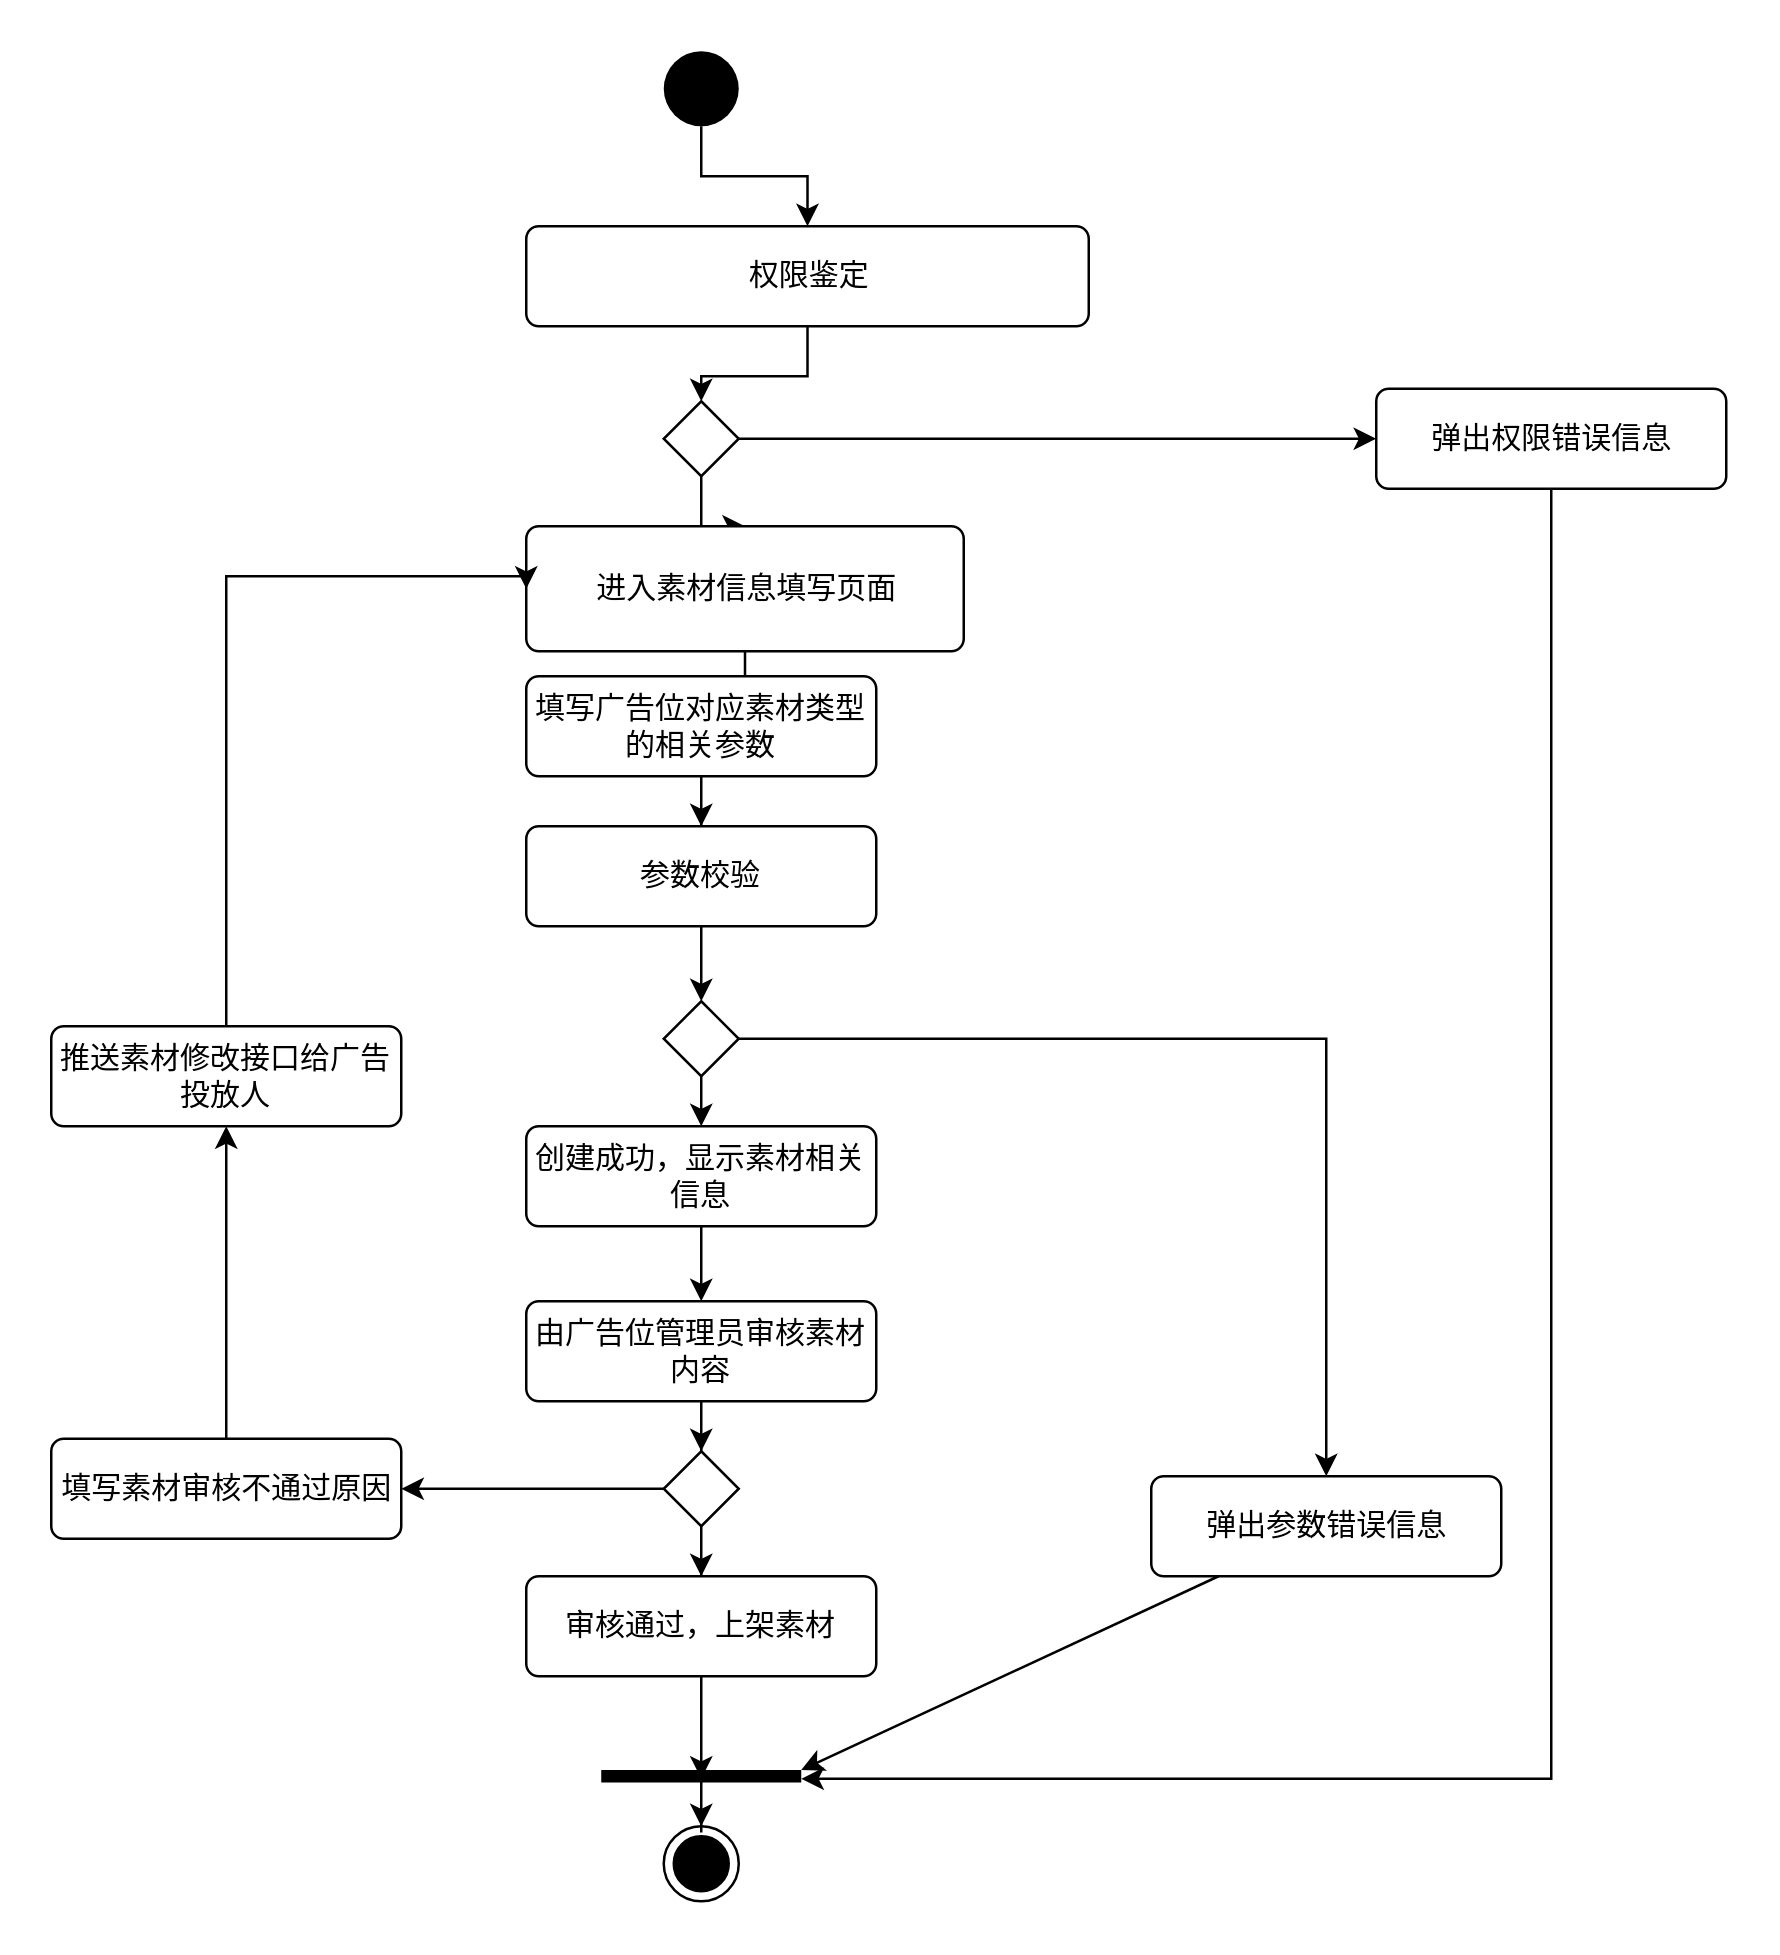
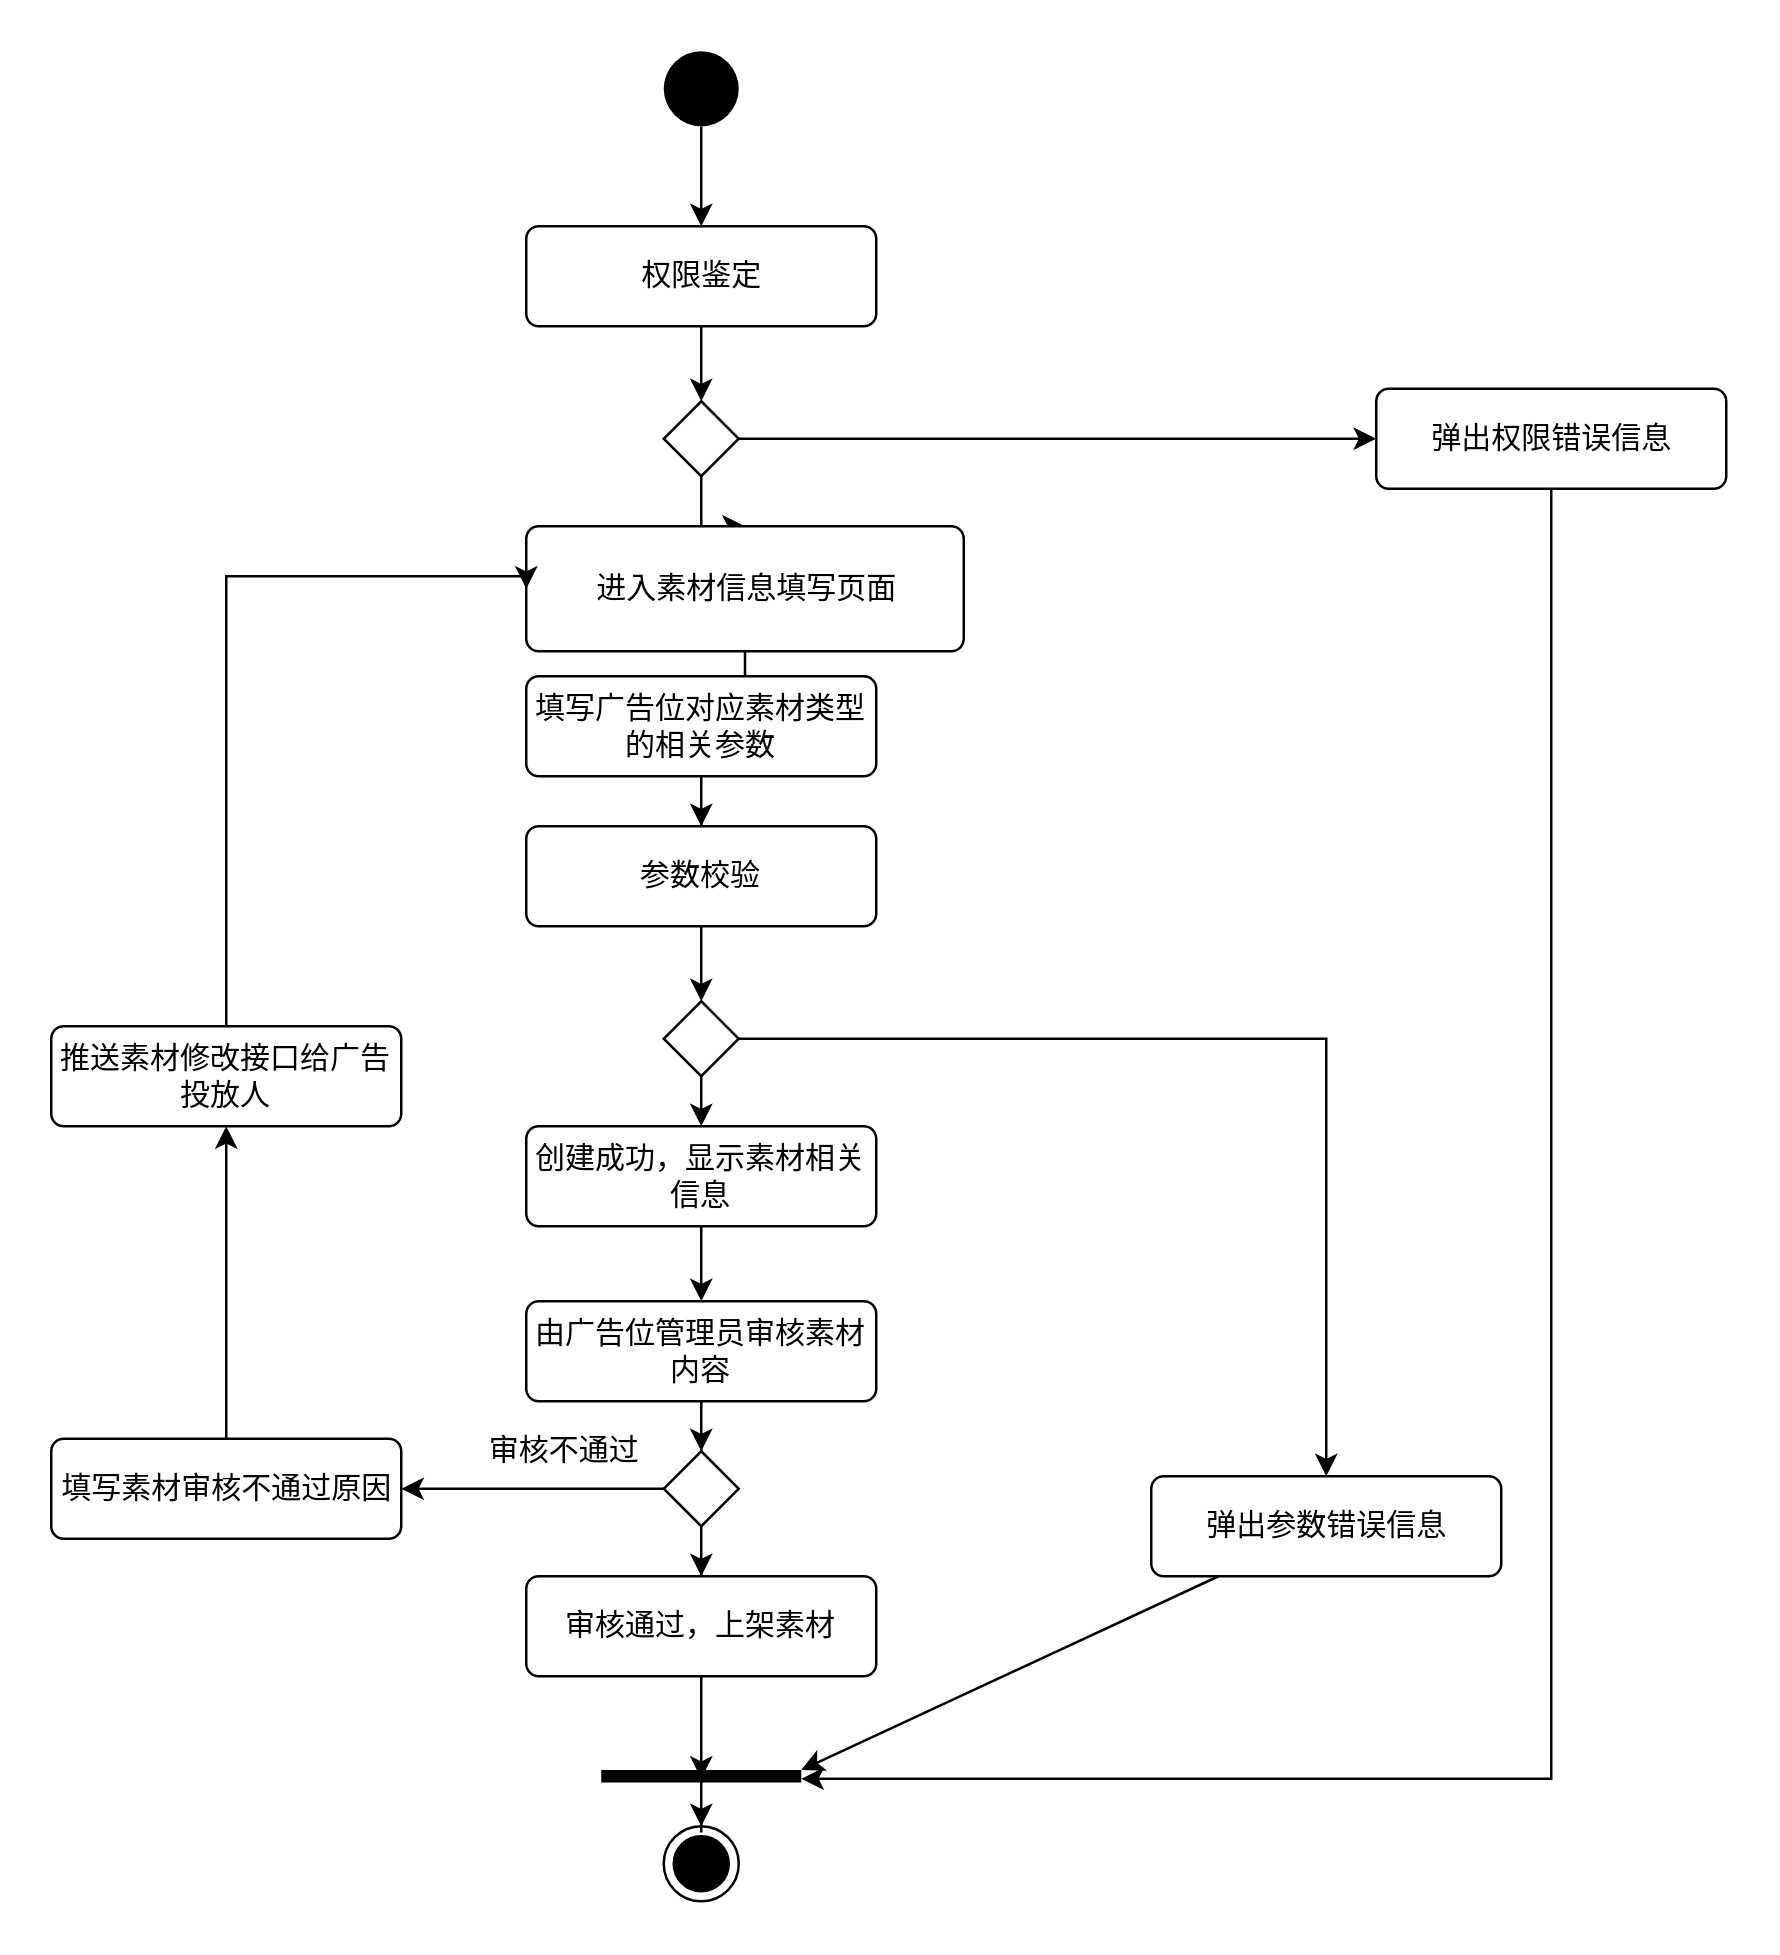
node "权限鉴定": size 563x100 -> 350x100
node "审核不通过": added
